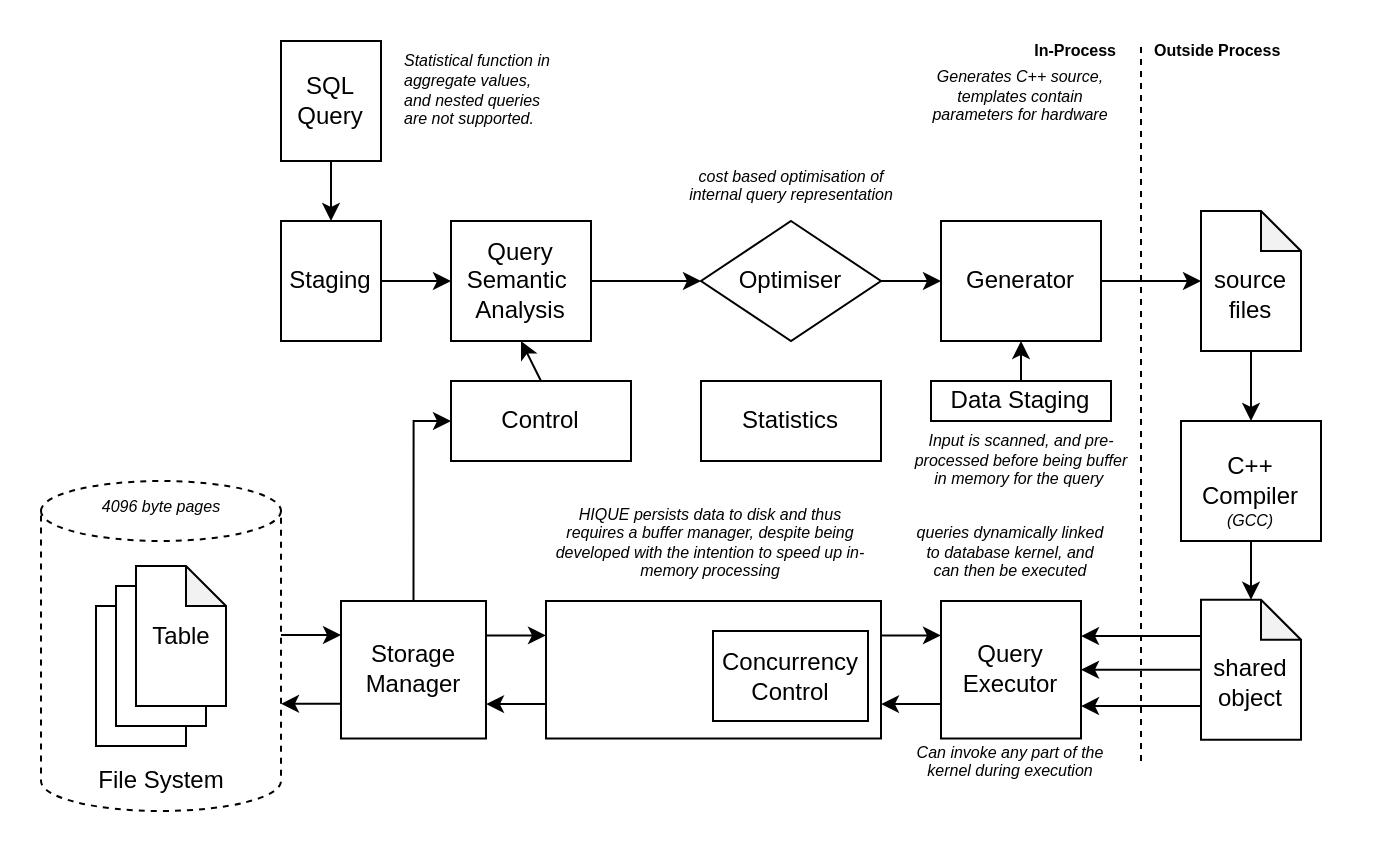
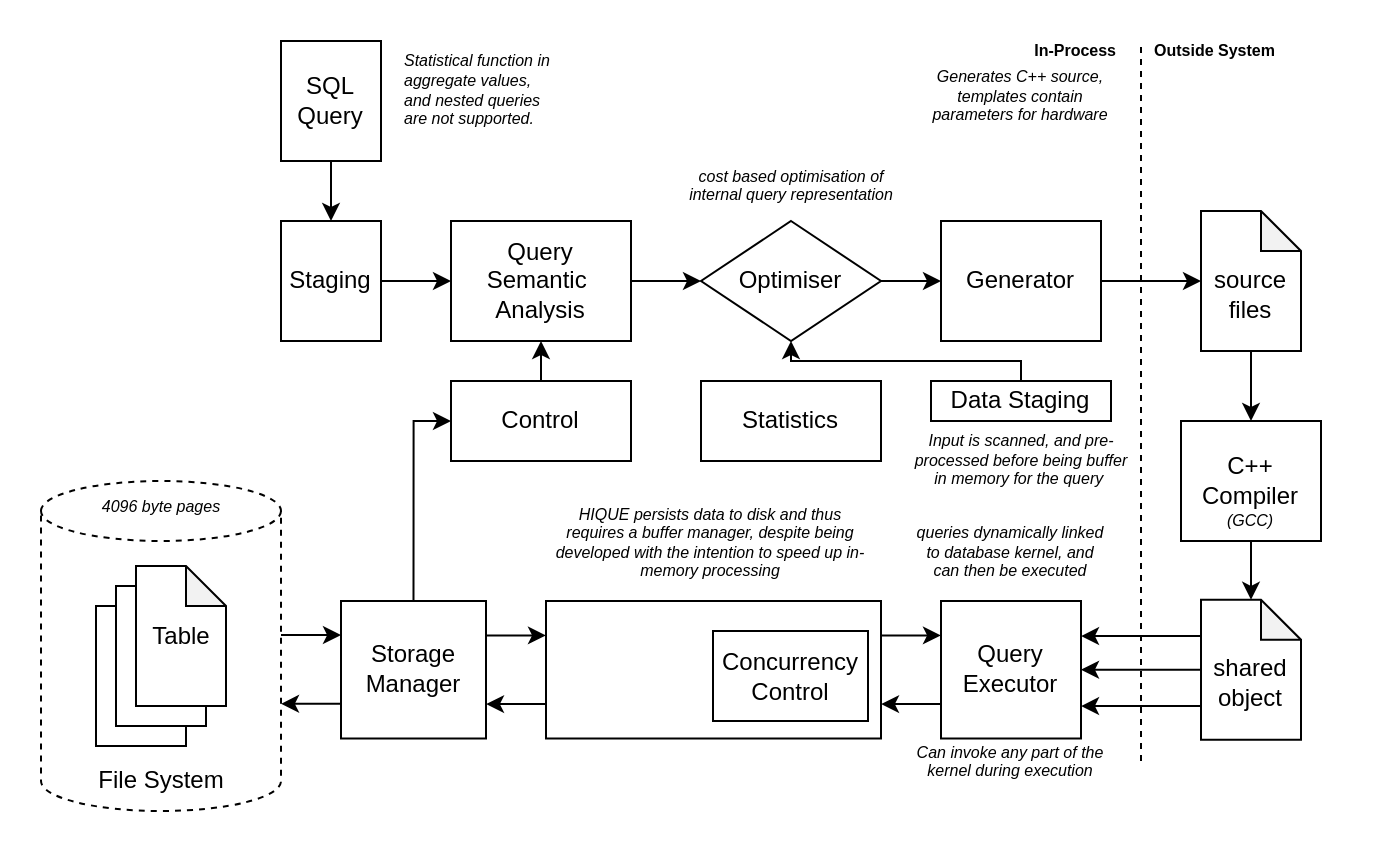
node "Outside Process": label "Outside Process" -> "Outside System"
node "Query Semantic Analysis": size 140x120 -> 180x120
edge "Data Staging" -> "Generator": now "Data Staging" -> "Optimiser"
